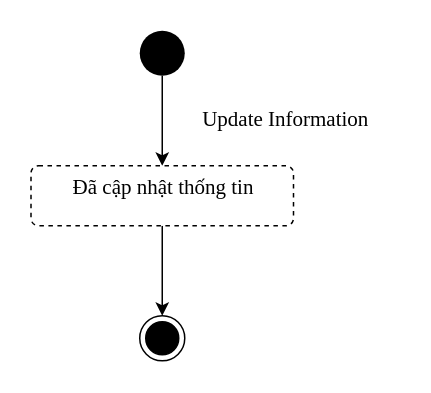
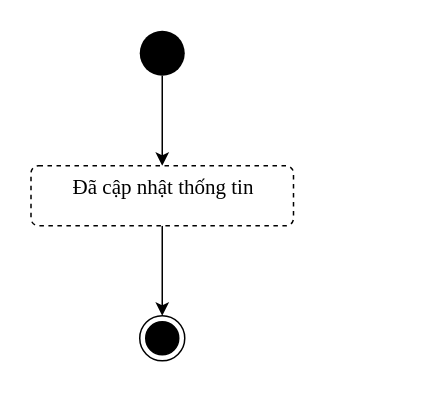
node "Update Information": removed
